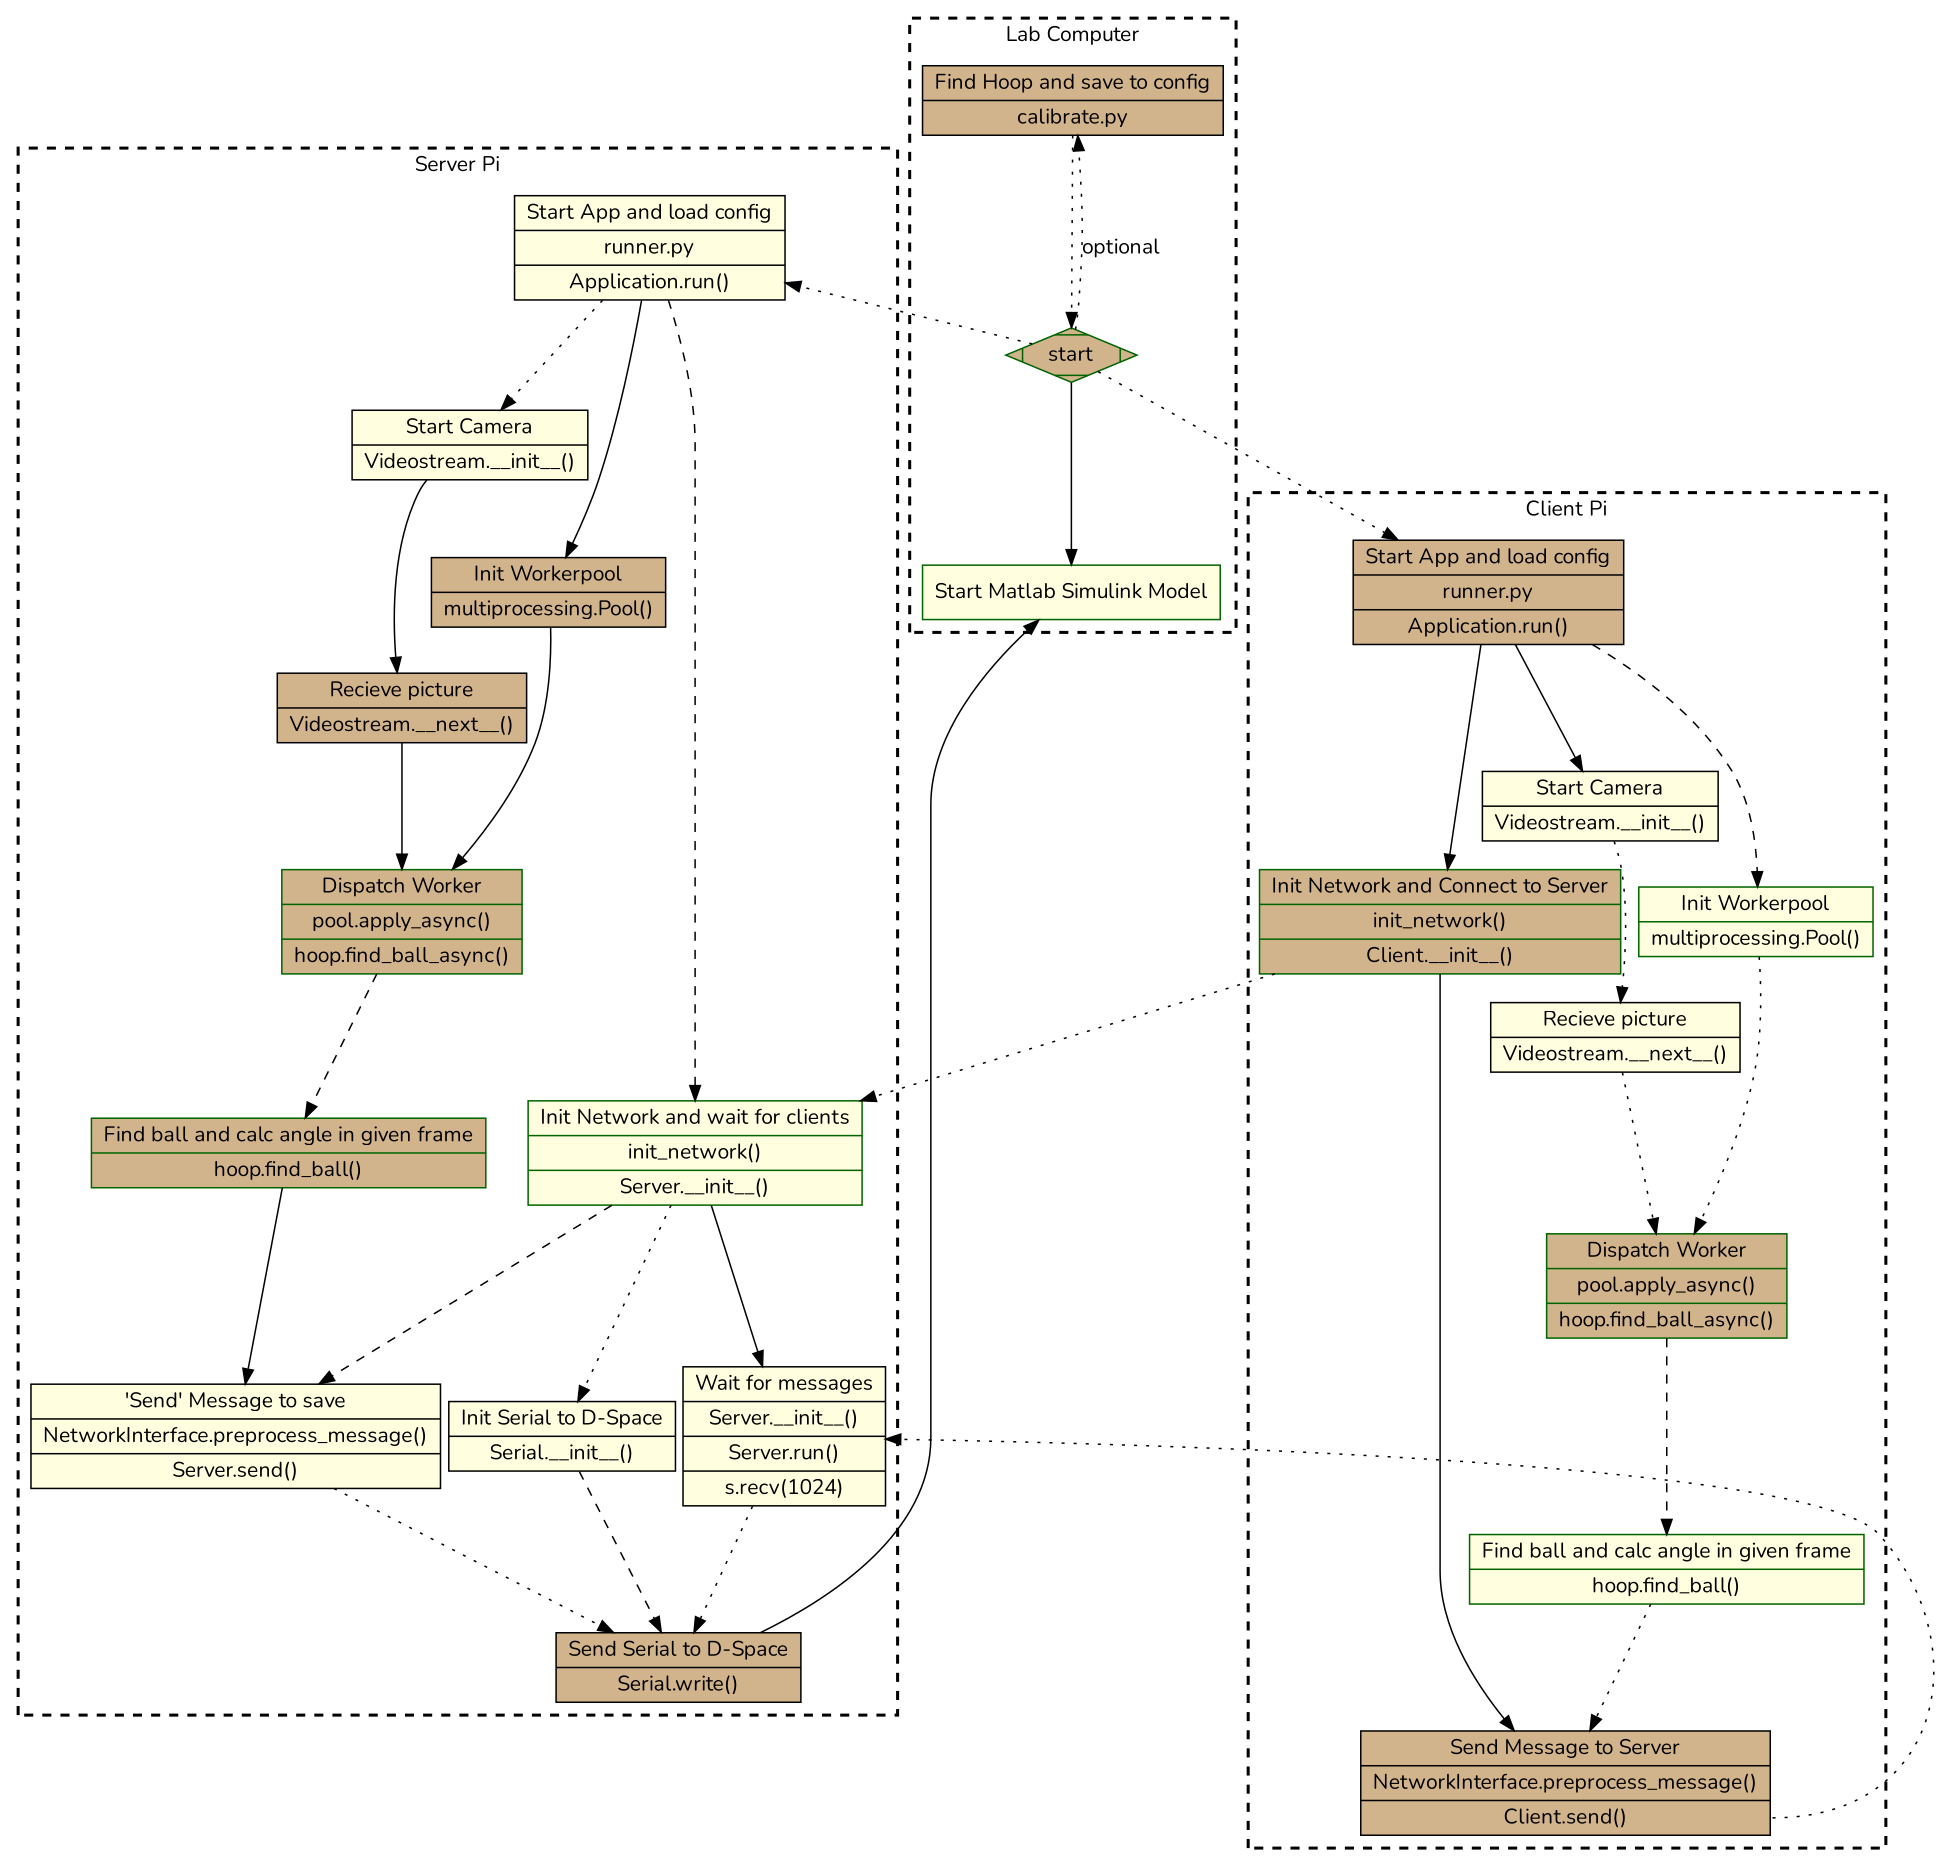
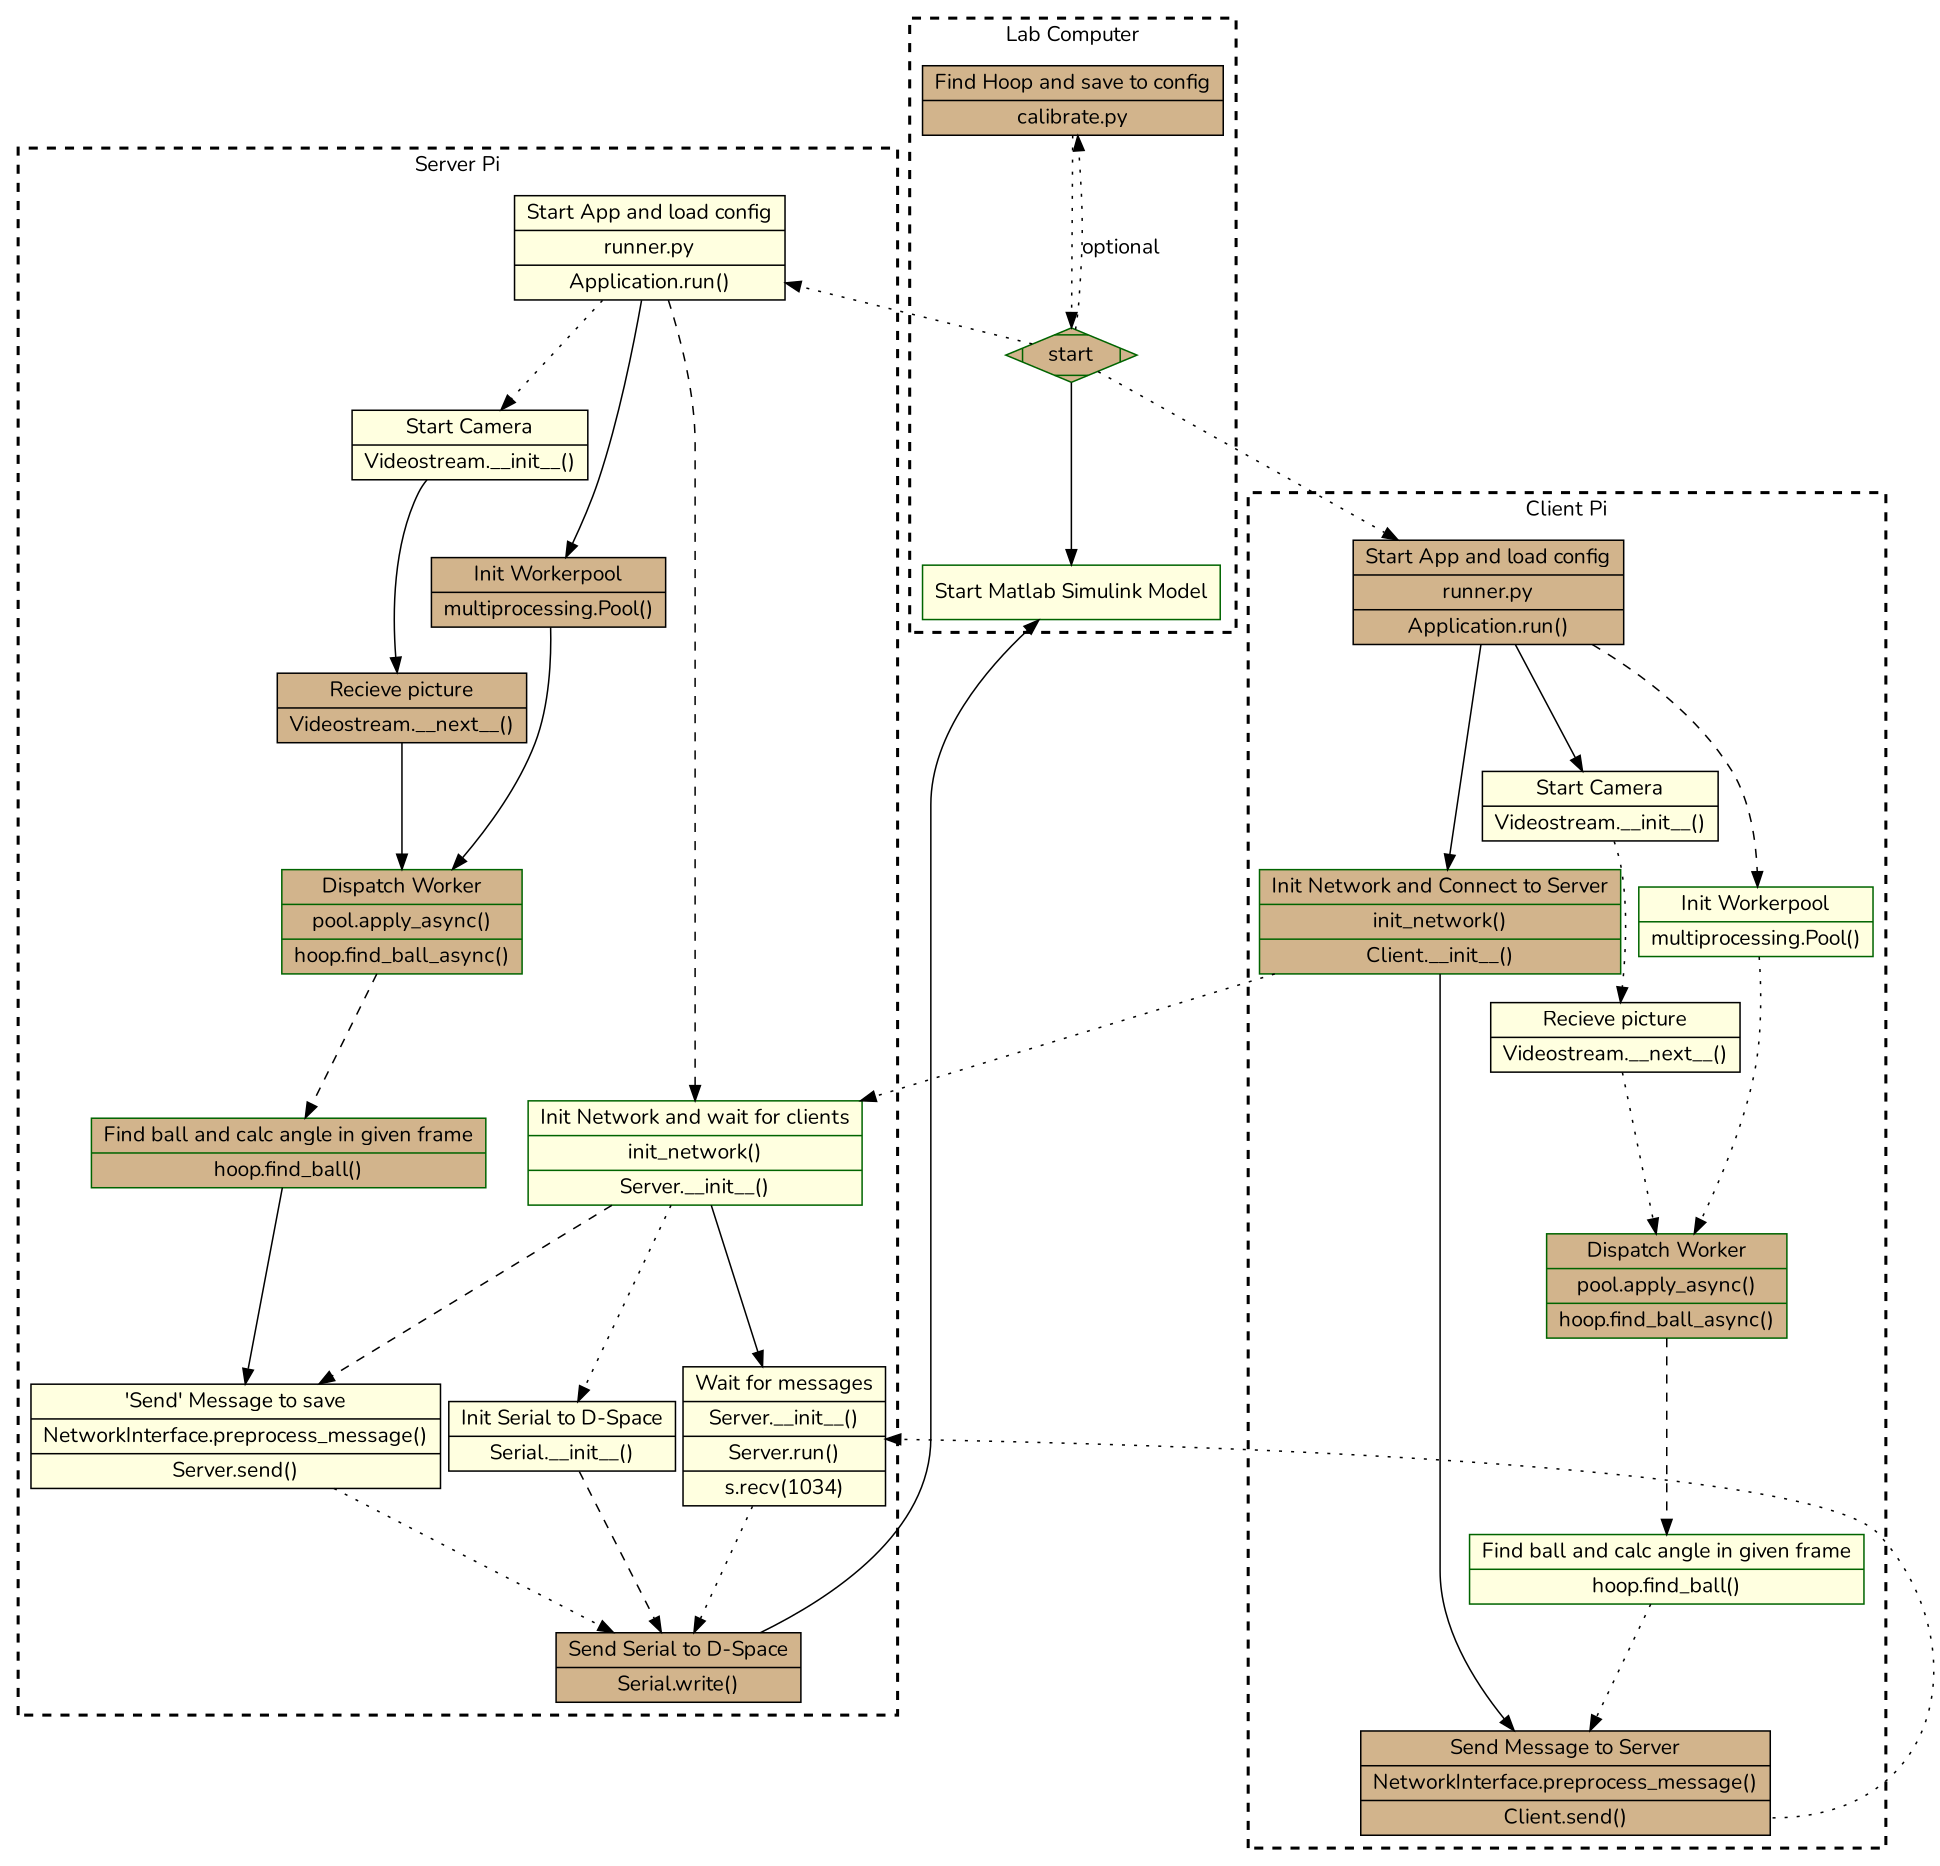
node "Wait for messages": text "s.recv(1024)" -> "s.recv(1034)"
